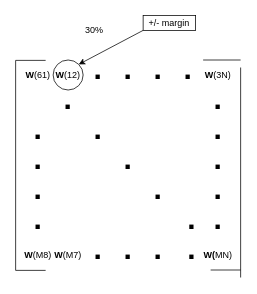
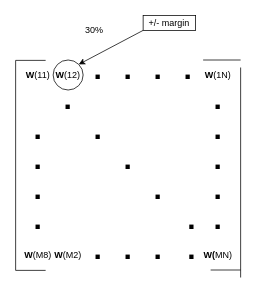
node "W(61)": label "W(61)" -> "W(11)"
node "W(3N)": label "W(3N)" -> "W(1N)"
node "W(M7)": label "W(M7)" -> "W(M2)"
